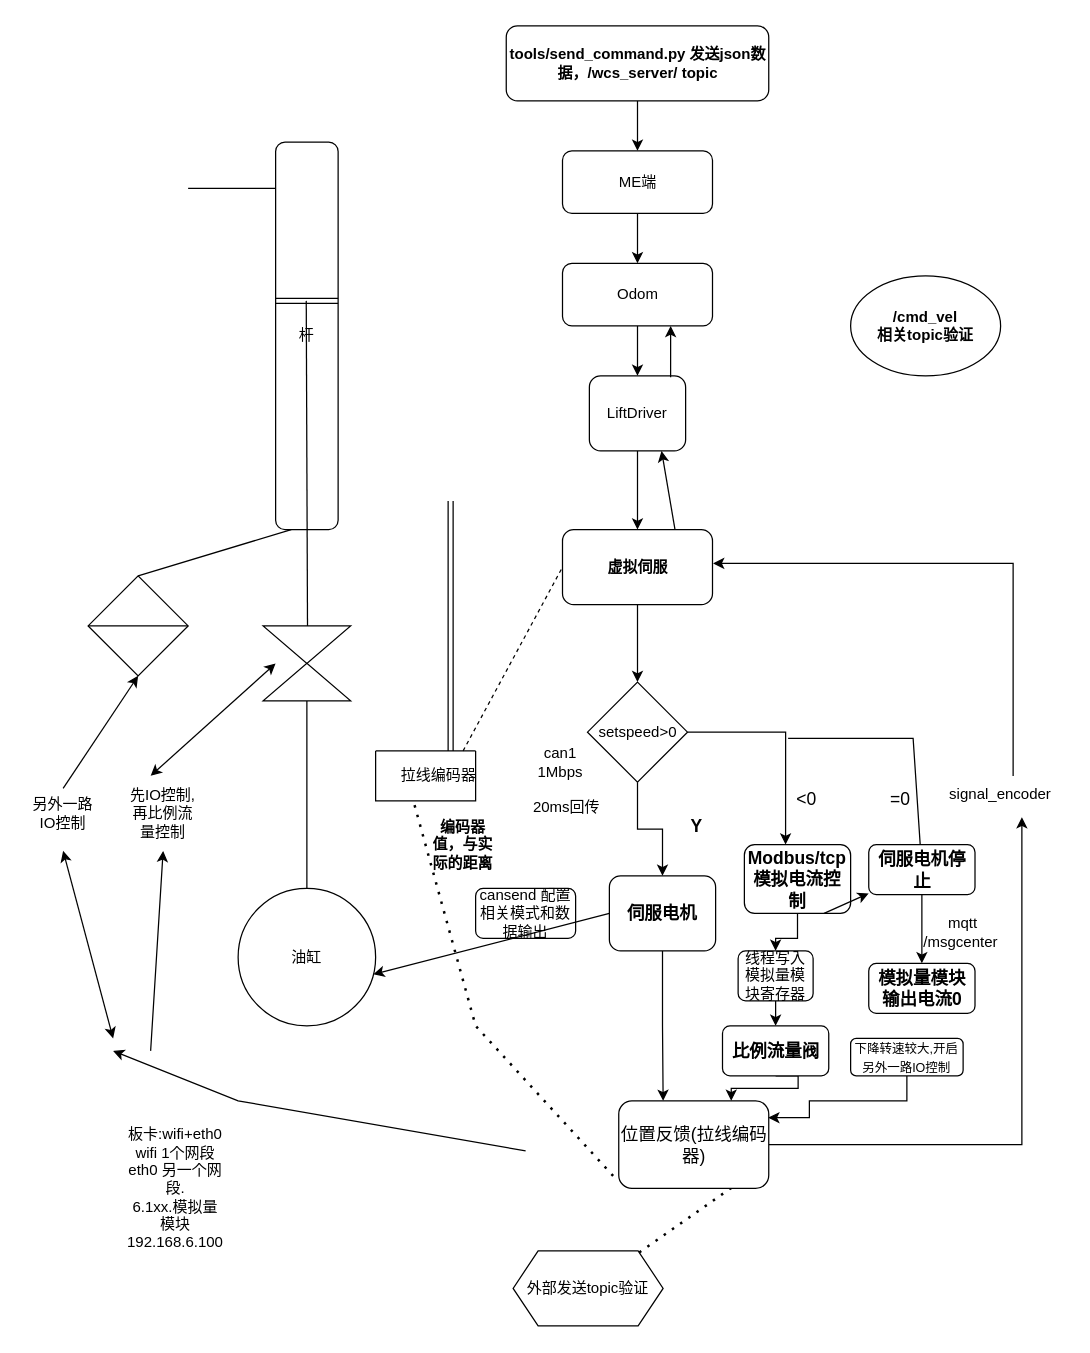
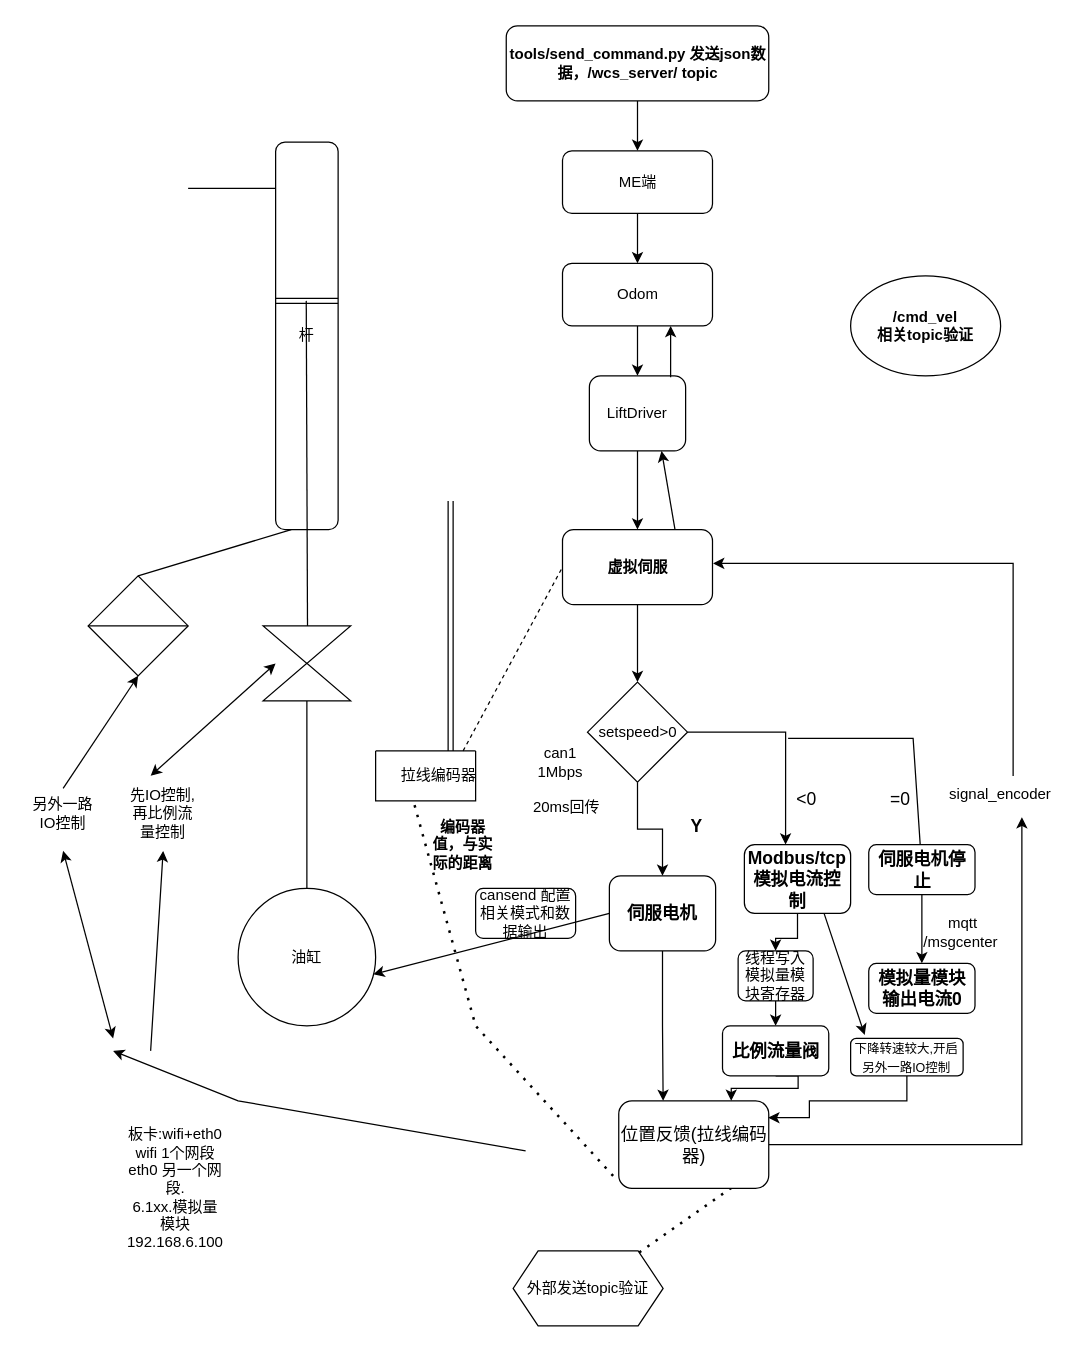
edge "Modbus/tcp模拟电流控制" -> "伺服电机停止": now "Modbus/tcp模拟电流控制" -> "下降转速较大,开启另外一路IO控制"
